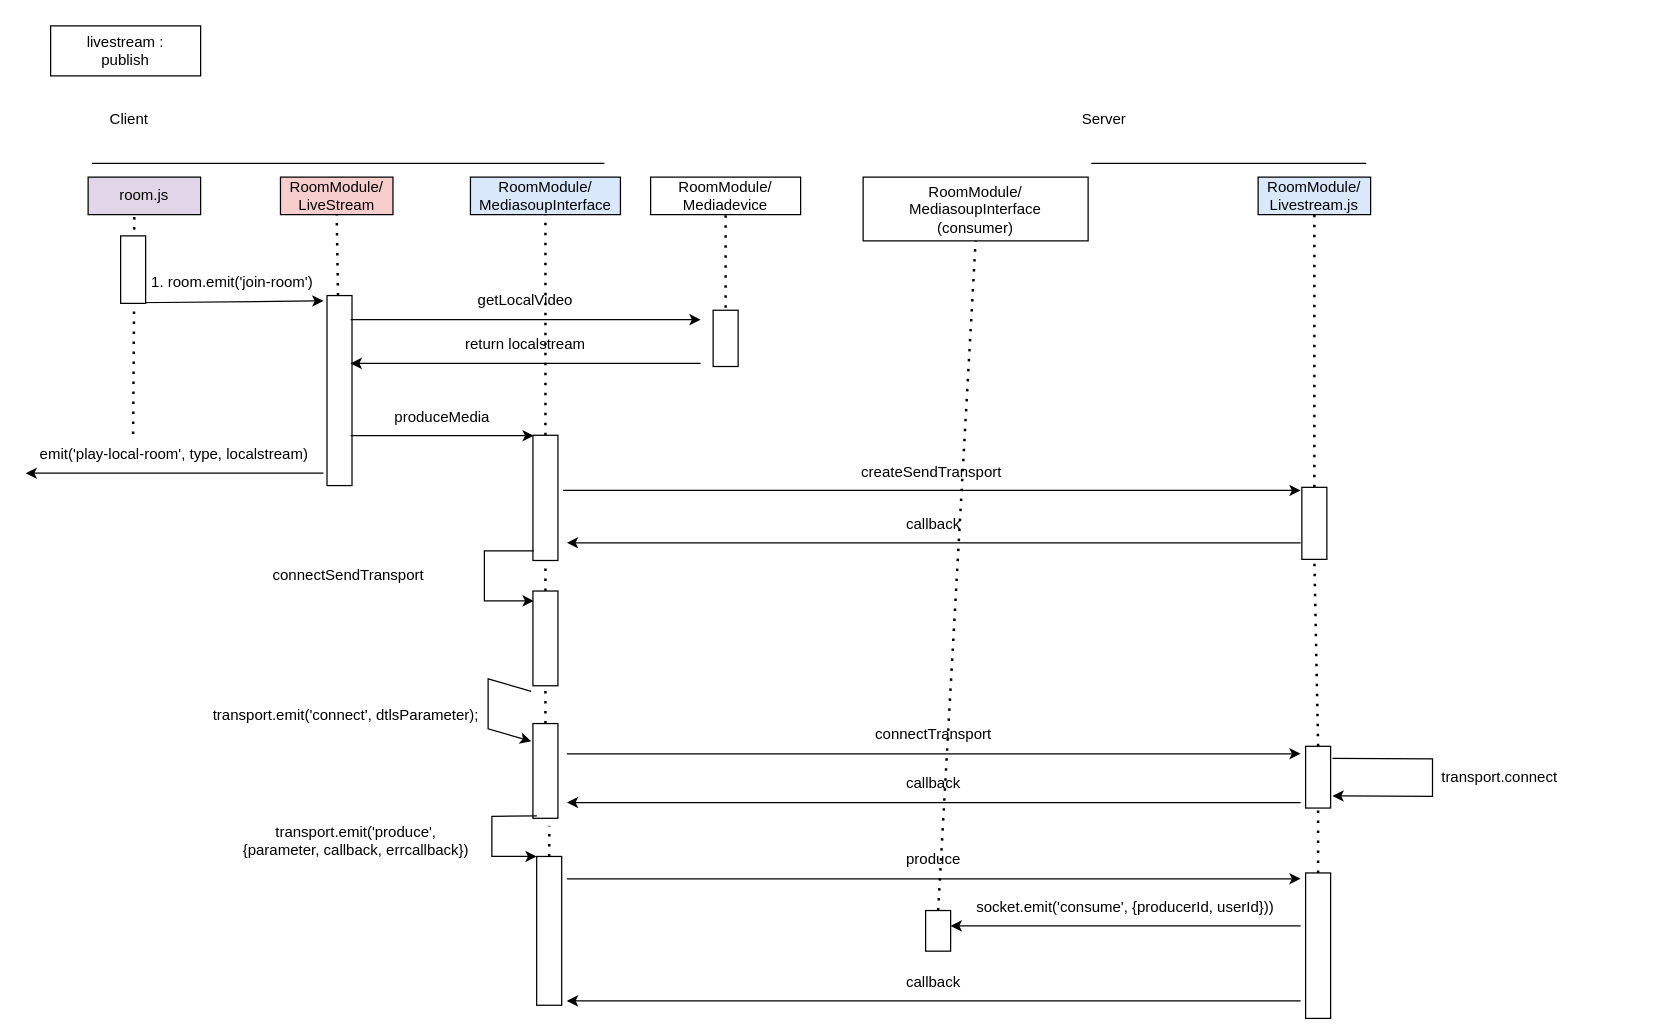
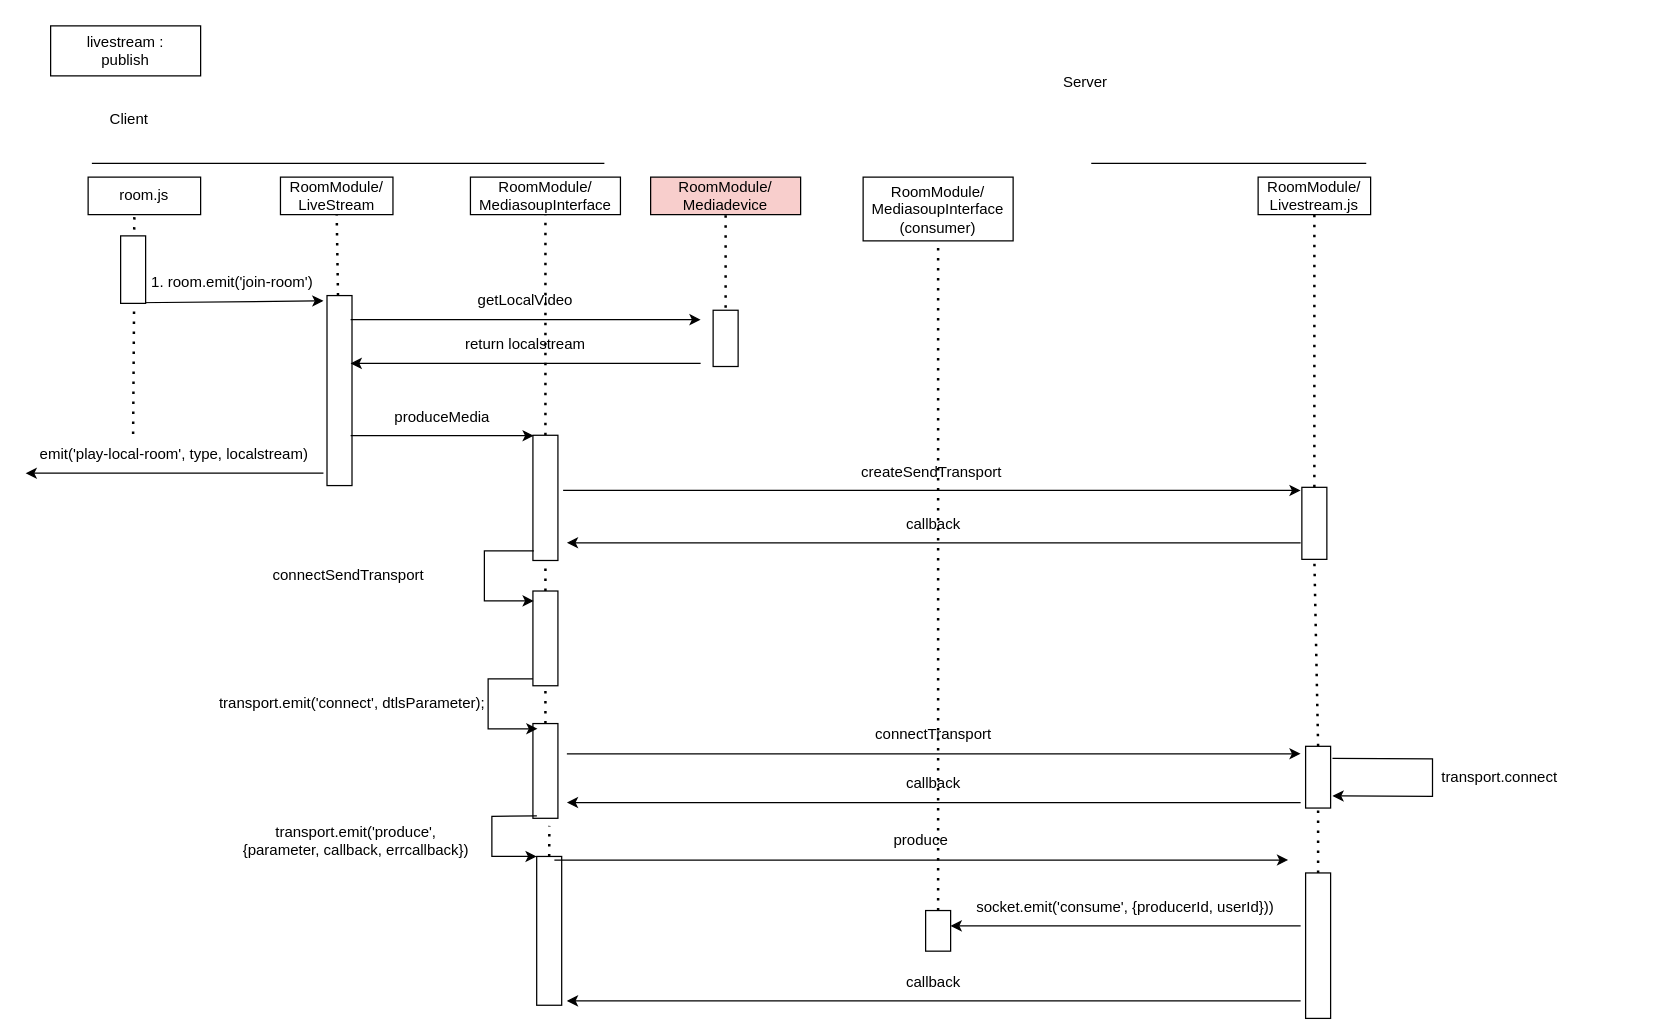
node "Server": moved (1104, 119) -> (1086, 82)
node "room.js": fillcolor #e1d5e7 -> #ffffff
node "RoomModule/ LiveStream": fillcolor #f8cecc -> #ffffff
node "RoomModule/ MediasoupInterface": fillcolor #dae8fc -> #ffffff
node "RoomModule/ Mediadevice": fillcolor #ffffff -> #f8cecc
node "RoomModule/ Livestream.js": fillcolor #dae8fc -> #ffffff
node "RoomModule/ MediasoupInterface (consumer)": size 225x64 -> 150x64
node "transport.emit('connect', dtlsParameter);": moved (346, 716) -> (352, 704)
node "produce": moved (934, 860) -> (921, 841)
